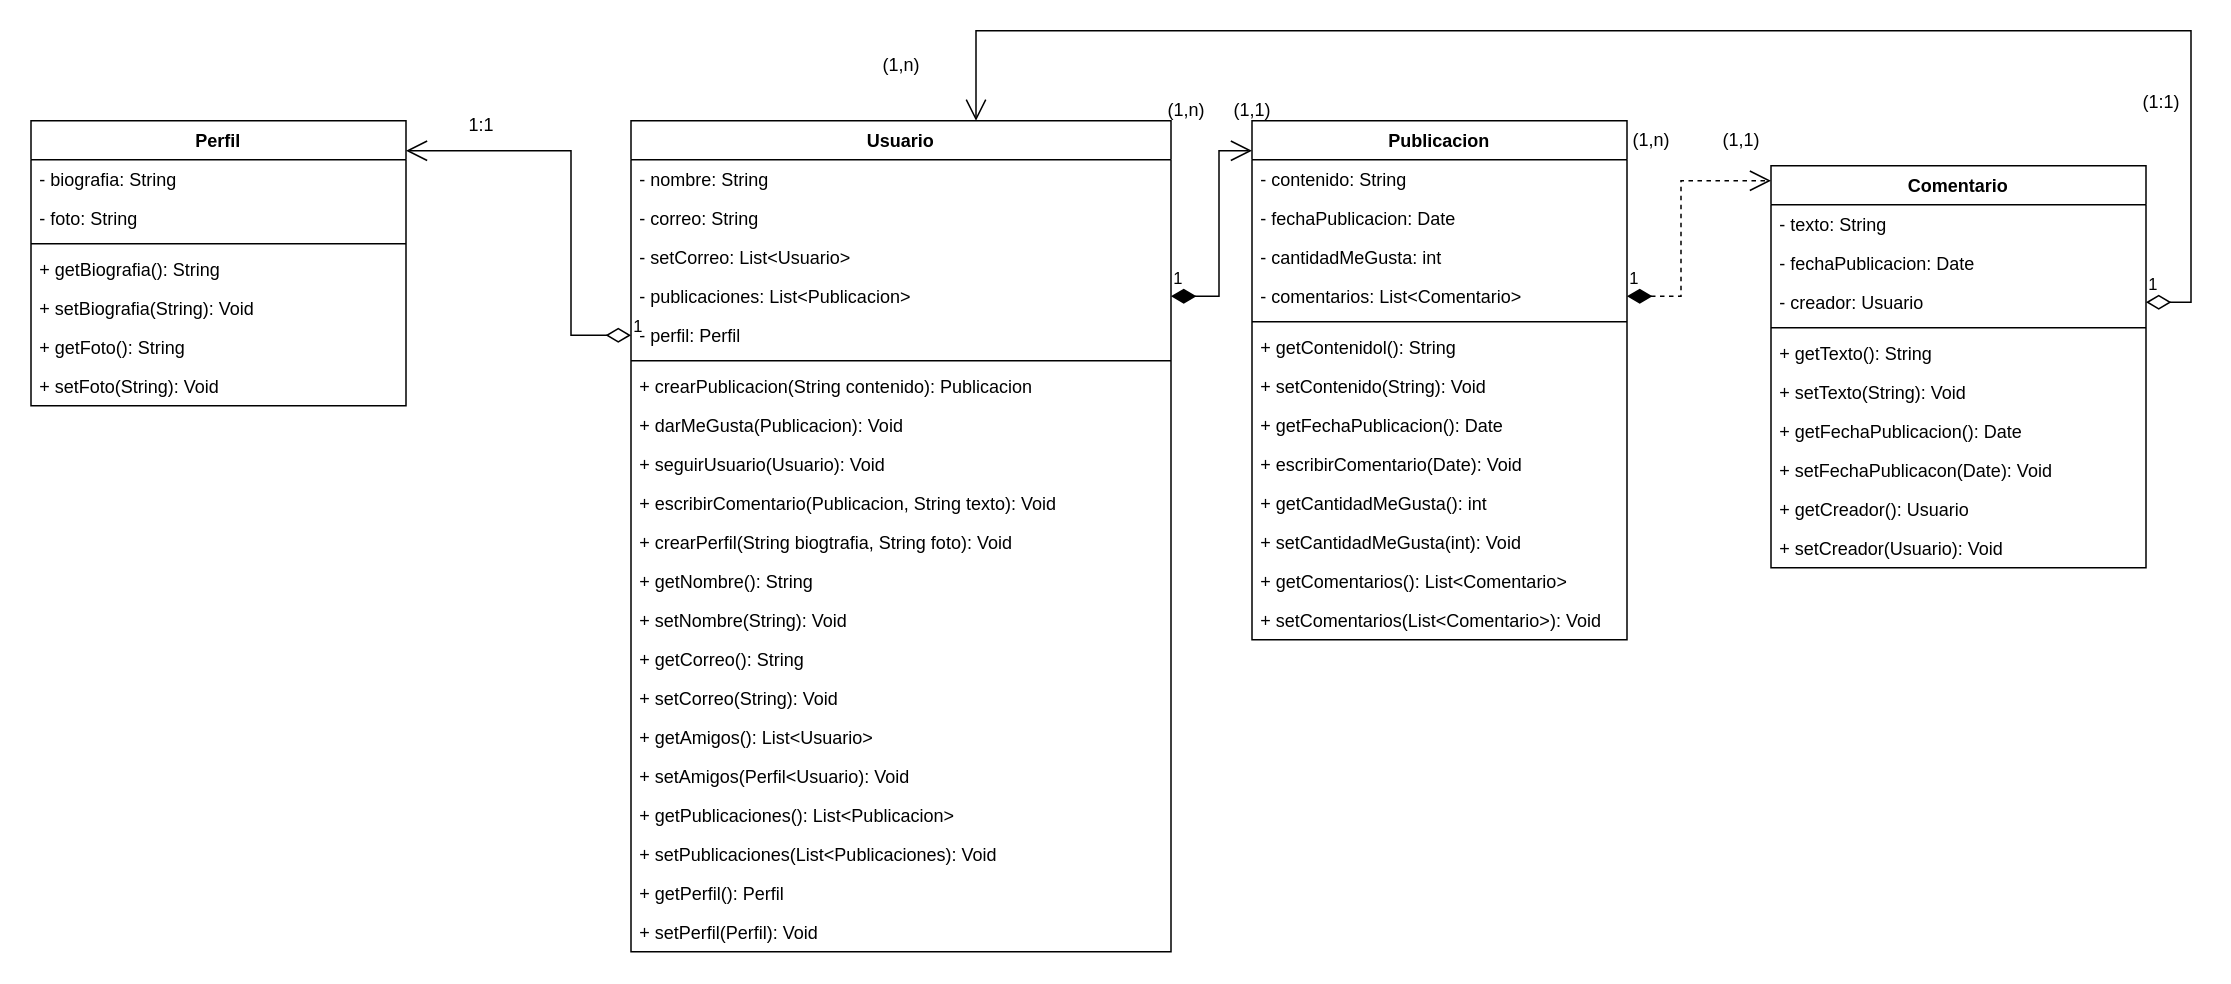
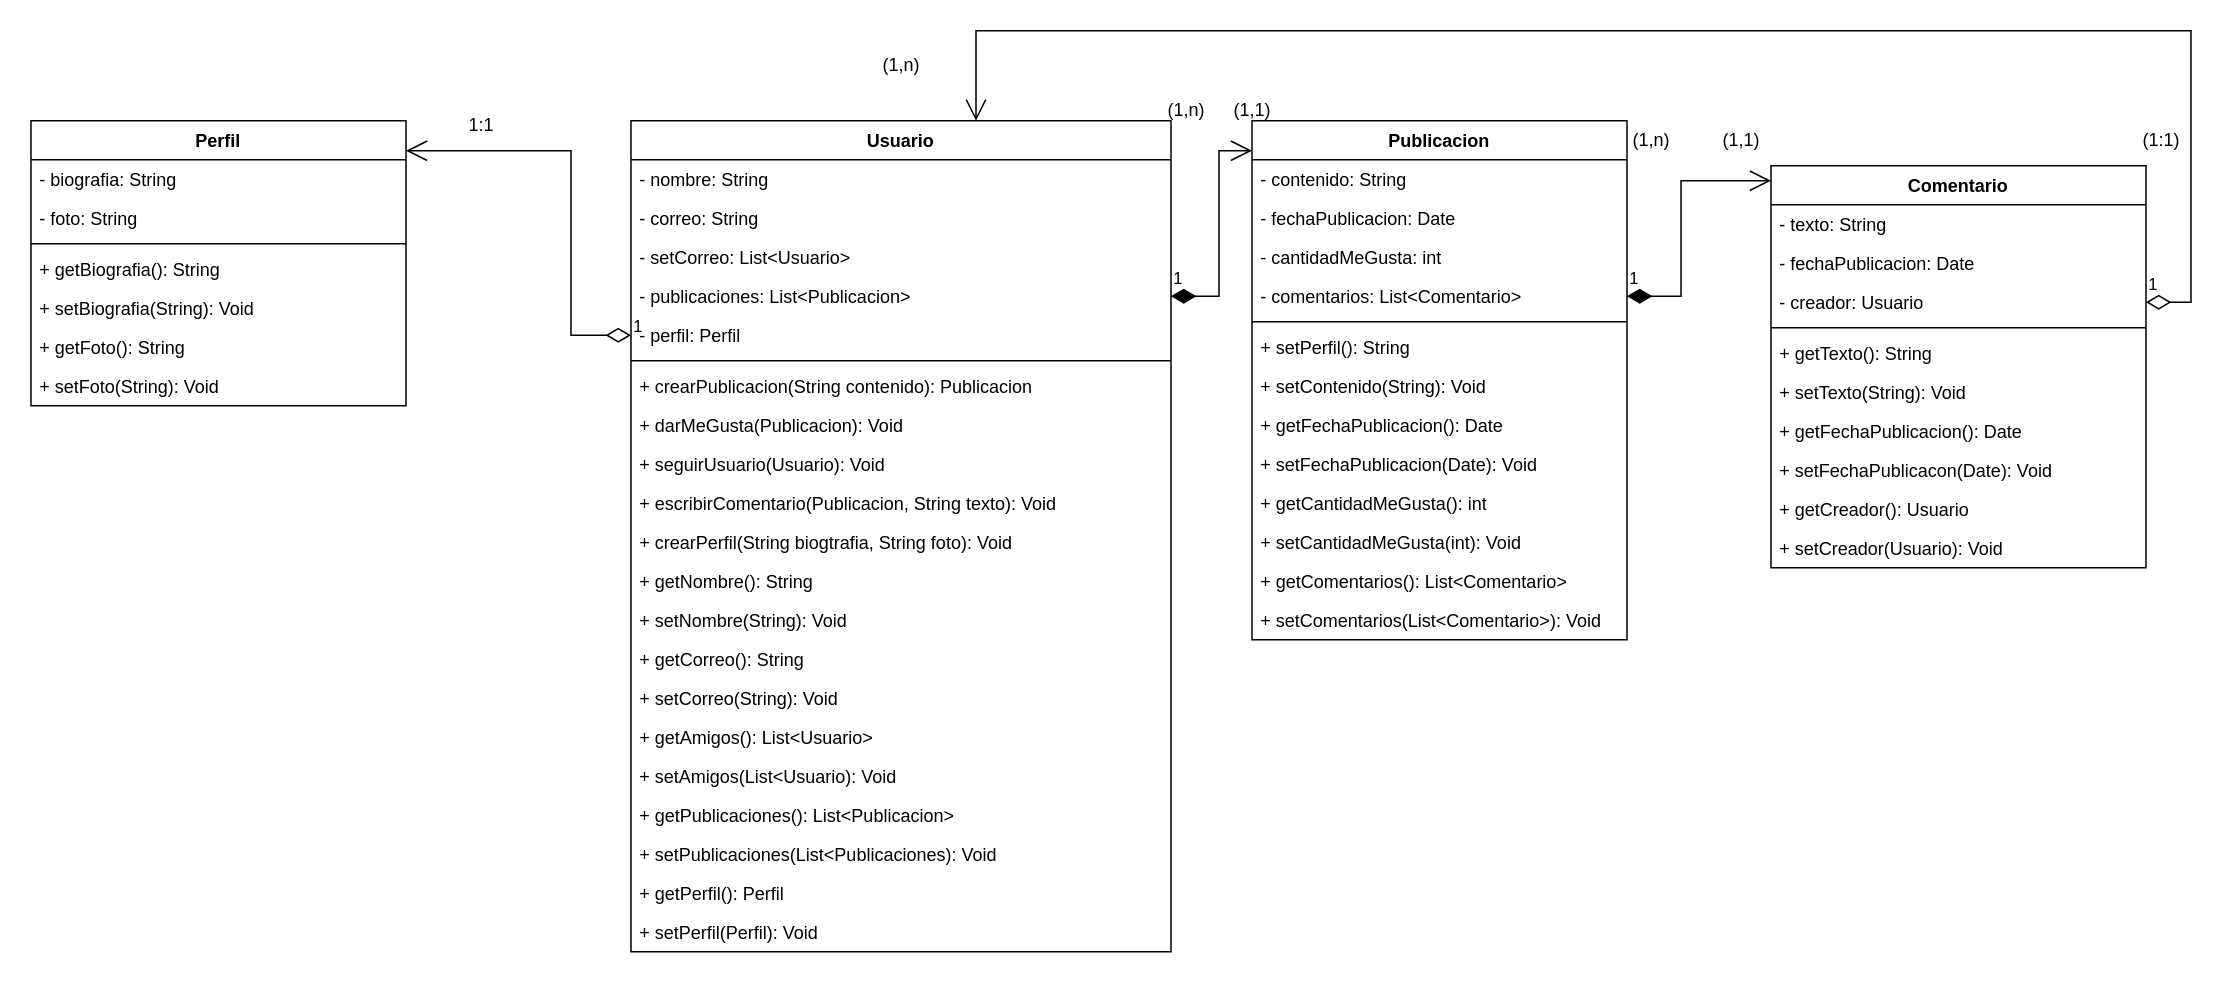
node "(1:1)": moved (2161, 103) -> (2161, 140)
edge "- comentarios: List<Comentario>" -- "Comentario": style dashed -> solid
node "+ getContenidol(): String": label "+ getContenidol(): String" -> "+ setPerfil(): String"
node "+ escribirComentario(Date): Void": label "+ escribirComentario(Date): Void" -> "+ setFechaPublicacion(Date): Void"
node "+ setAmigos(Perfil<Usuario): Void": label "+ setAmigos(Perfil<Usuario): Void" -> "+ setAmigos(List<Usuario): Void"
